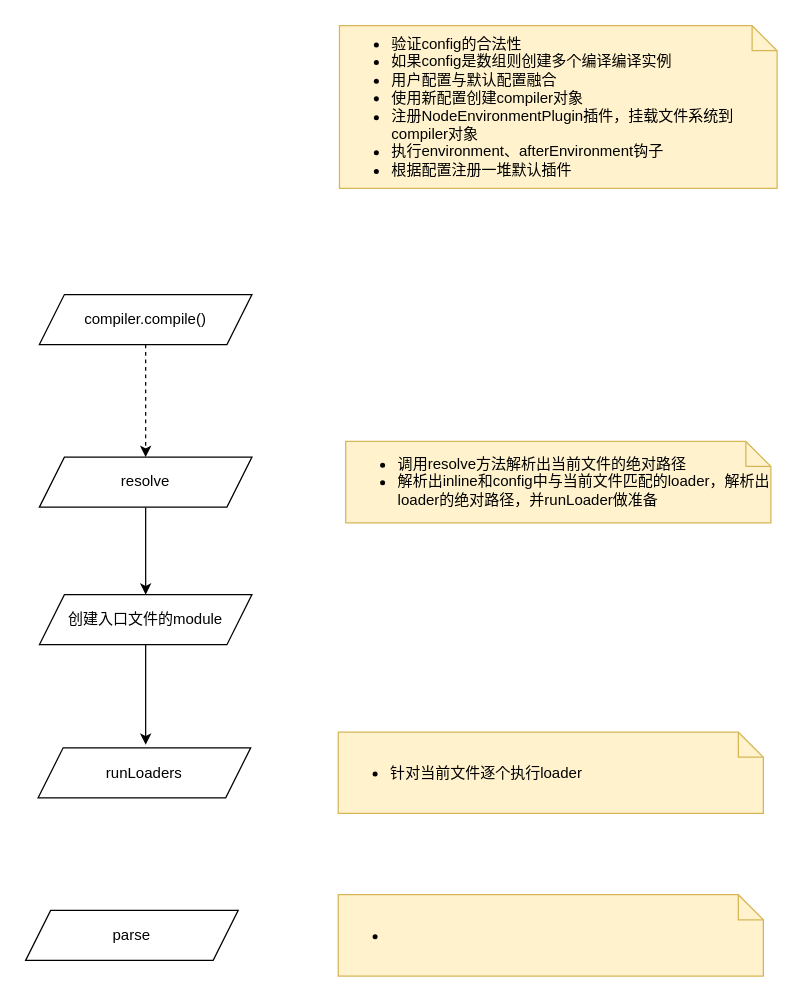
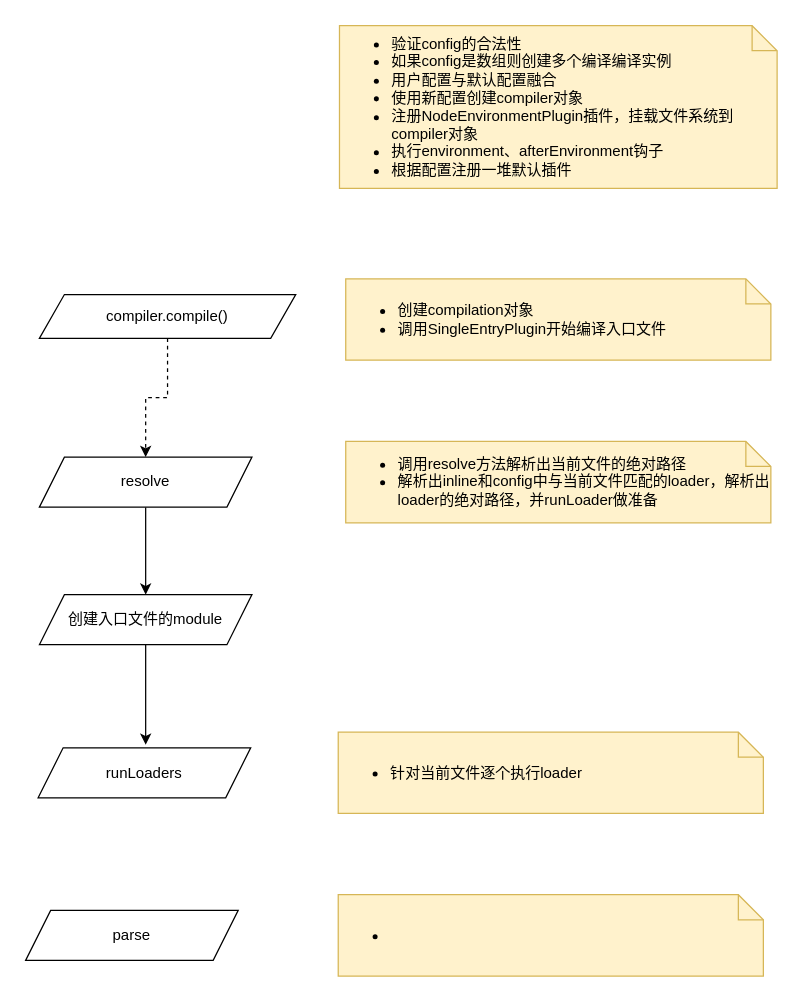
node "compiler.compile()": size 213x50 -> 256x44
node "创建compilation对象 调用SingleEntryPlugin开始编译入口文件": added
